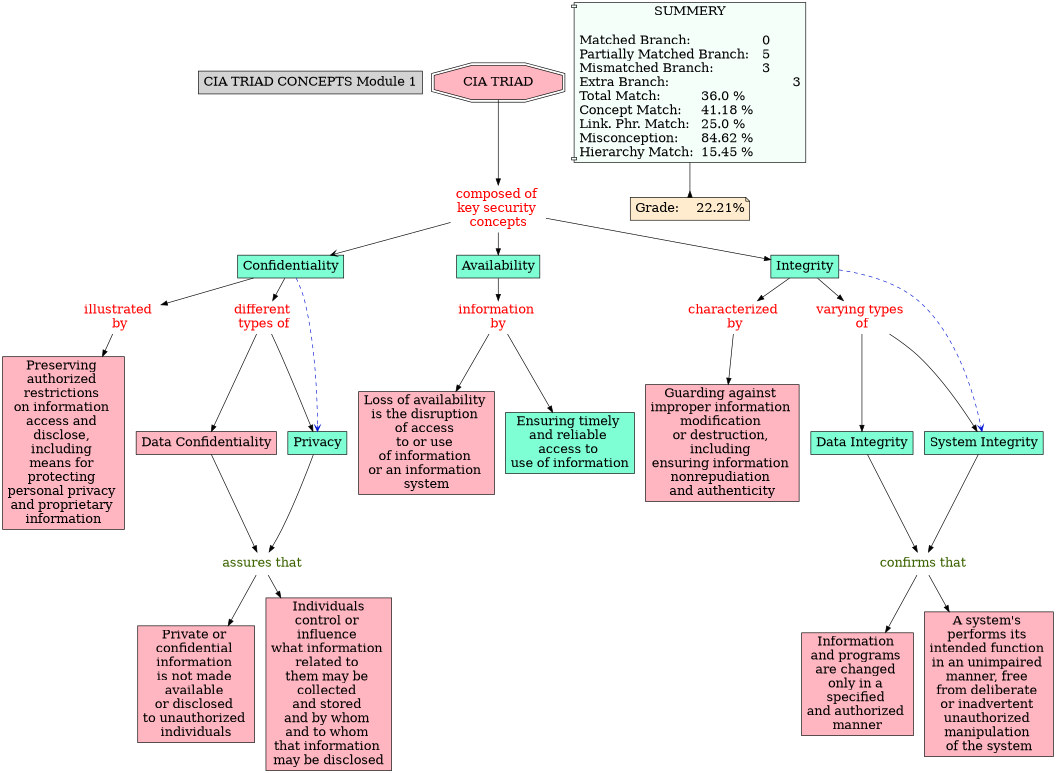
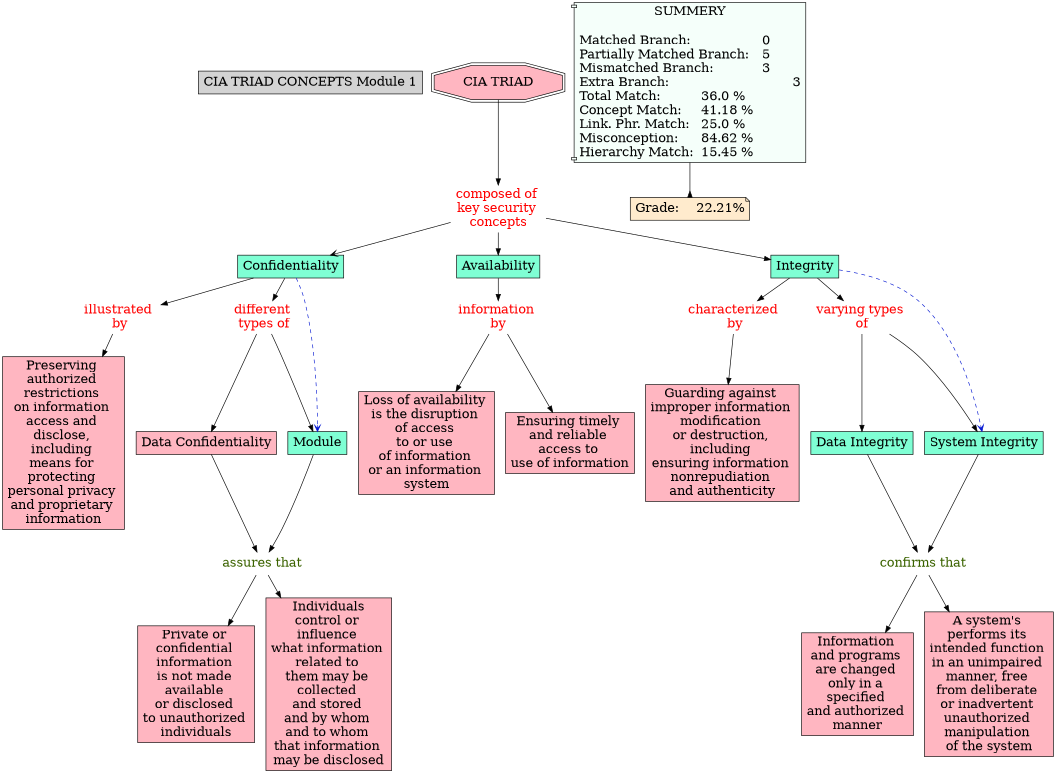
node "Privacy": label "Privacy" -> "Module"
node "Ensuring timely and reliable access to use of information": fillcolor aquamarine -> #ffb6c1
